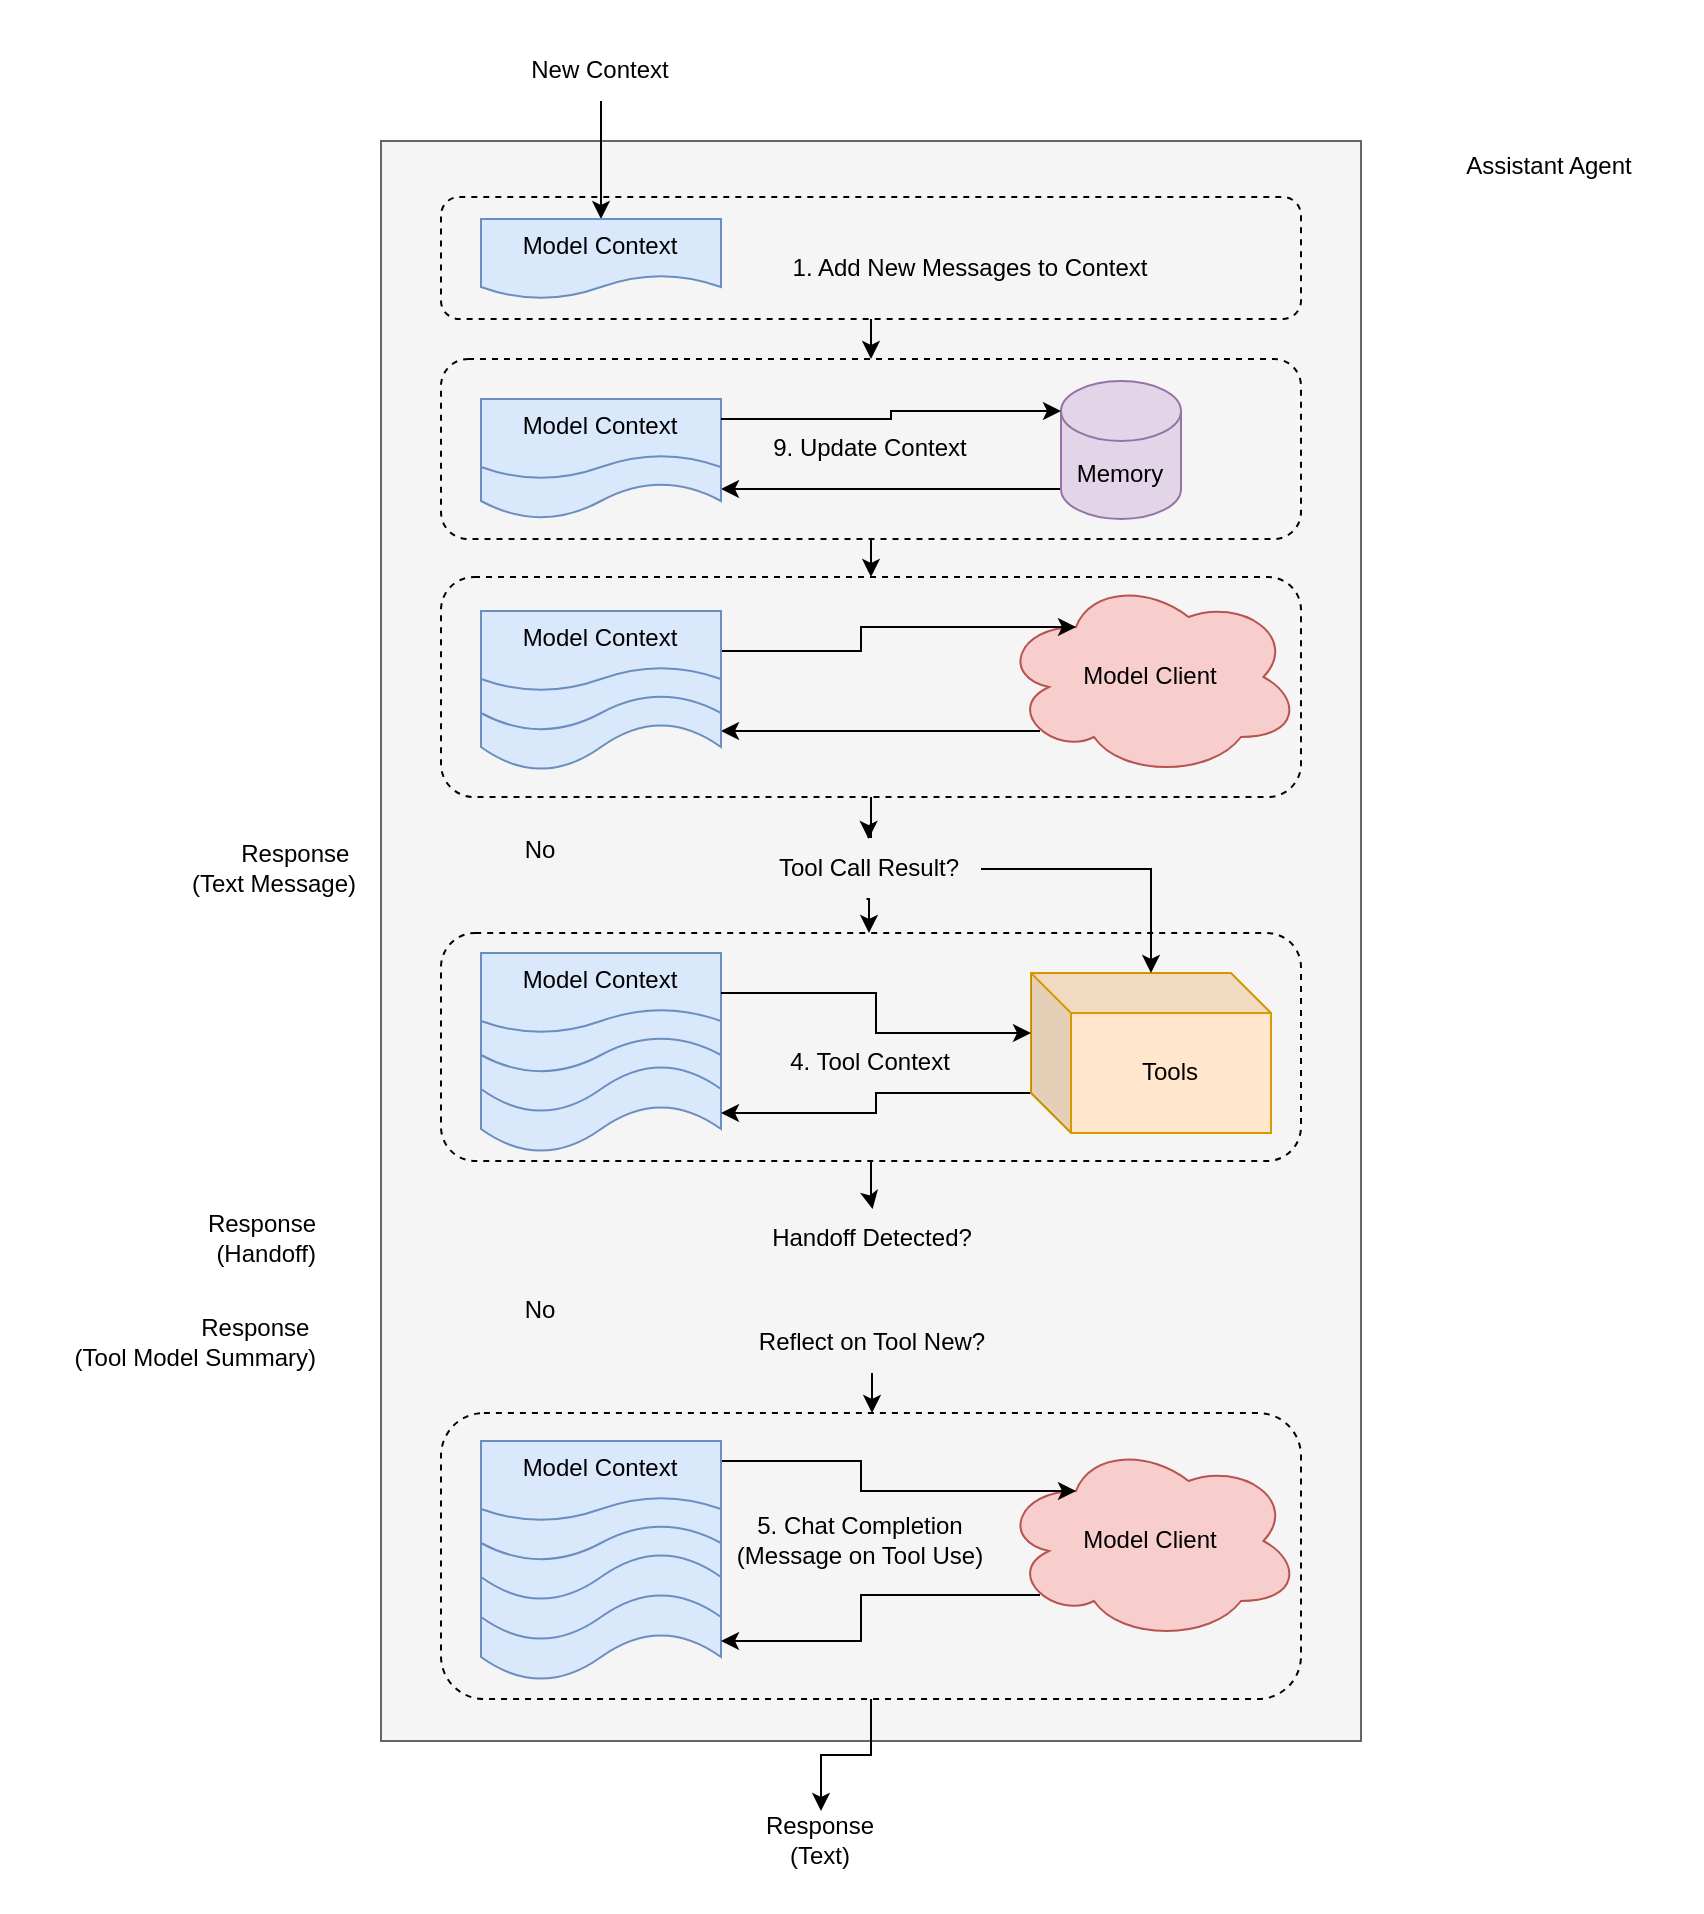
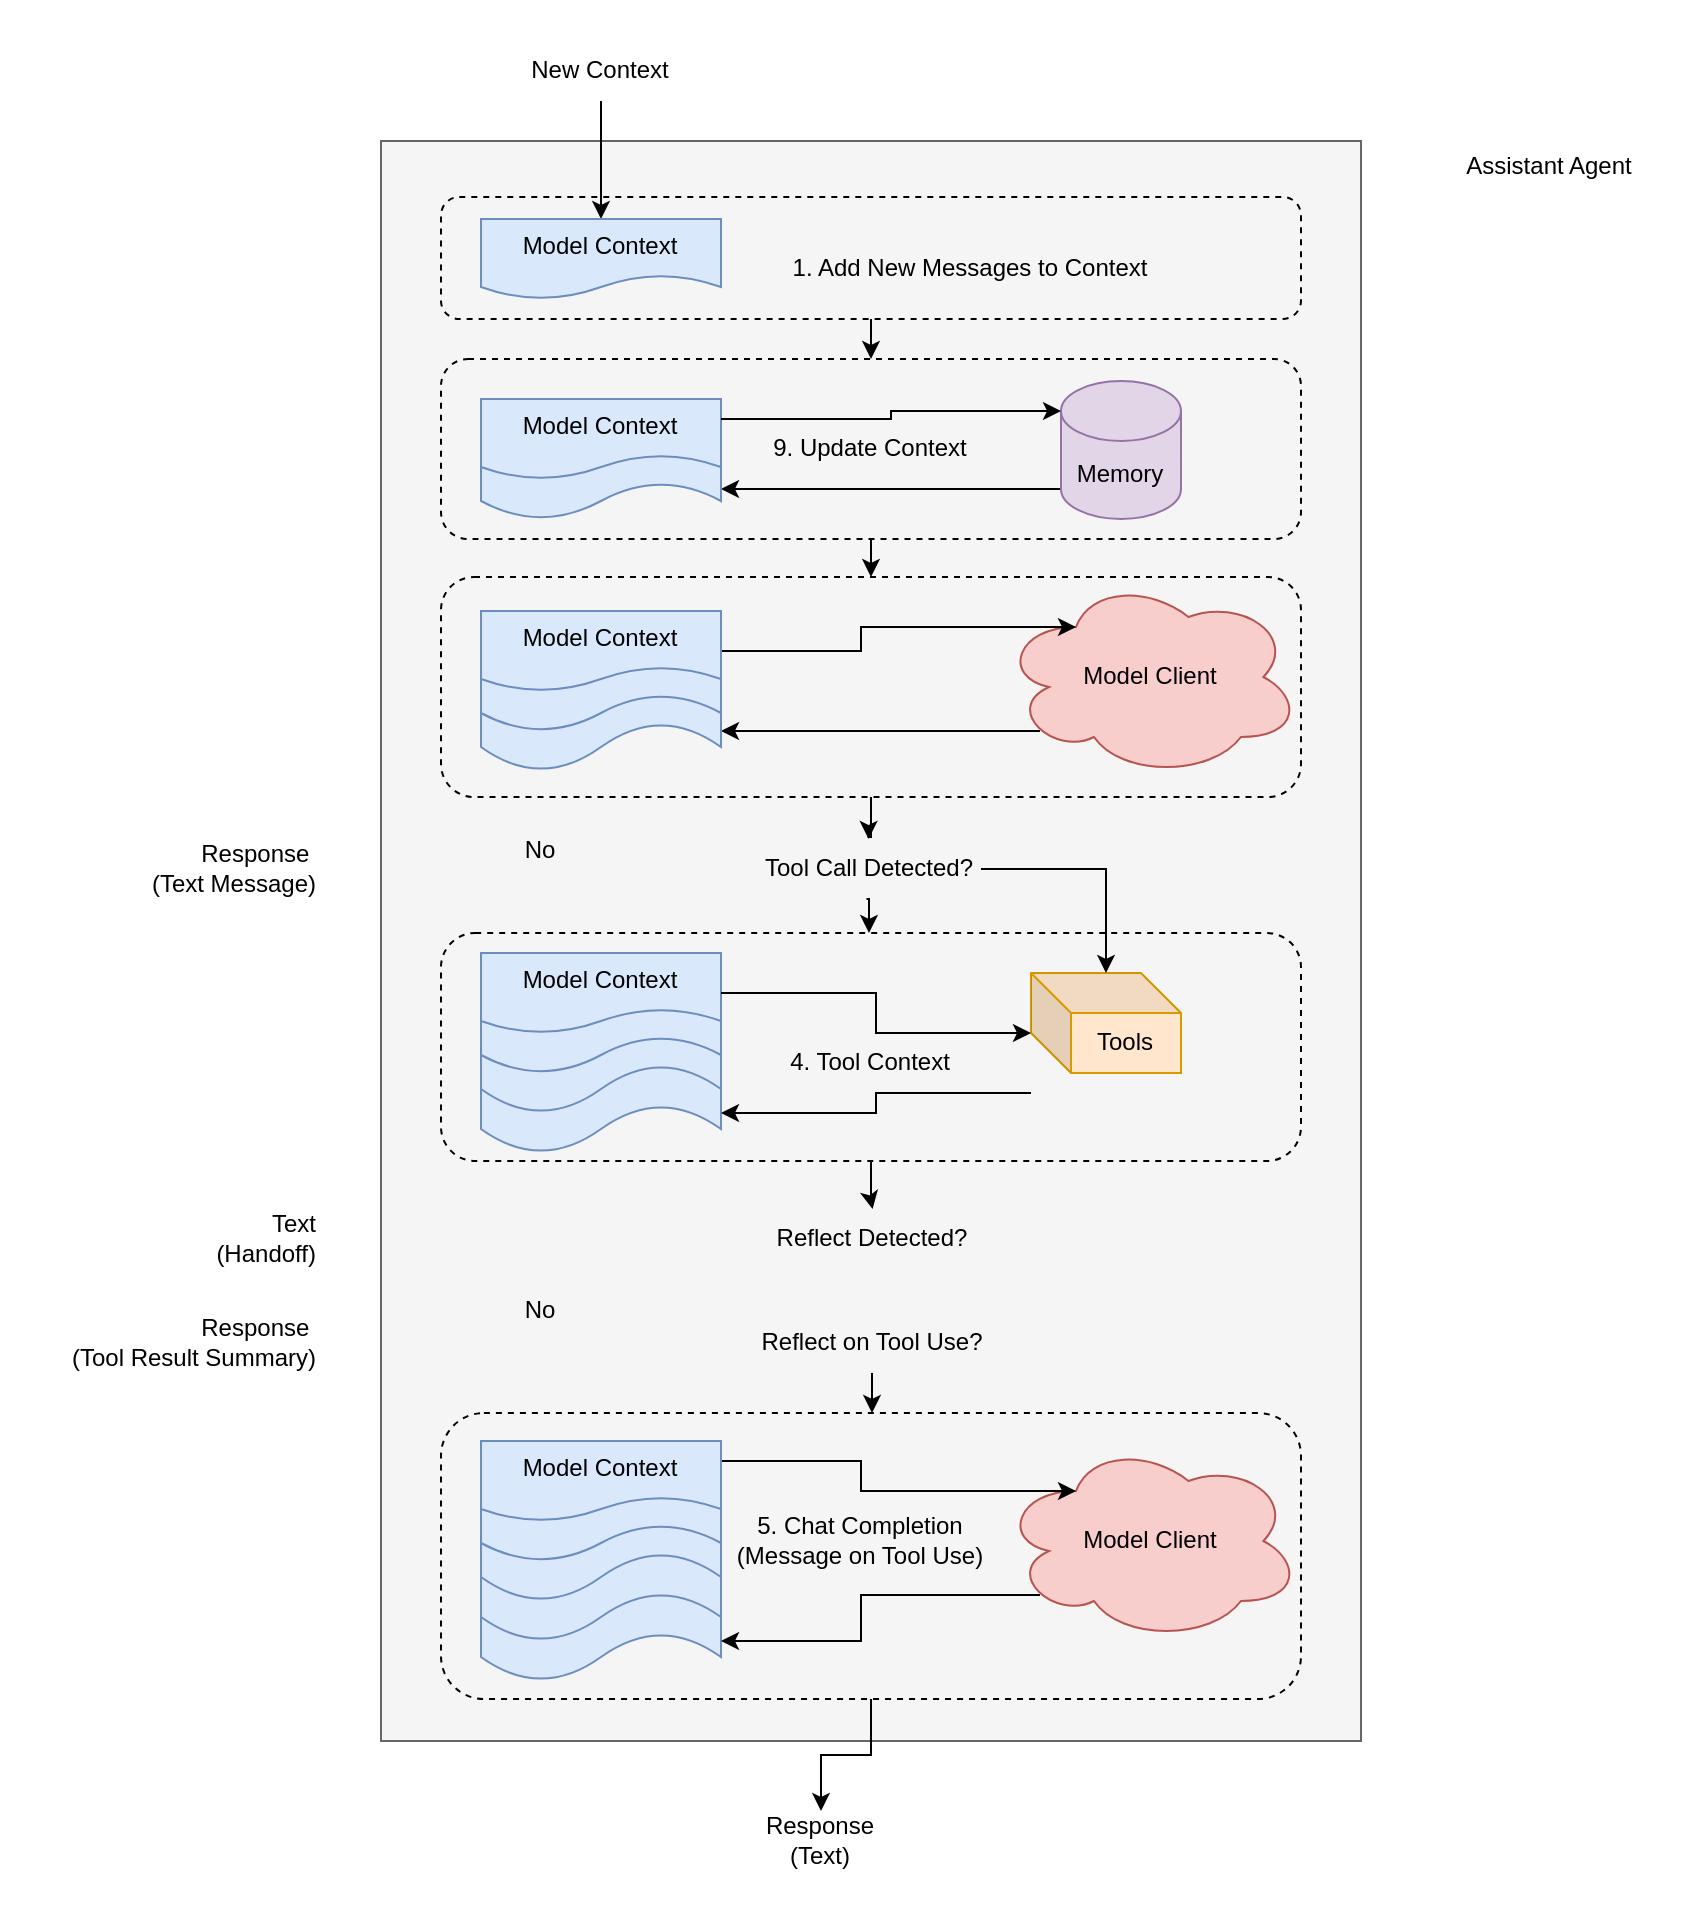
node "Response (Text Message)": moved (221, 869) -> (181, 869)
node "Tool Call Result?": label "Tool Call Result?" -> "Tool Call Detected?"
node "Tools": size 240x160 -> 150x100
node "Response (Handoff)": label "Response (Handoff)" -> "Text (Handoff)"
node "Handoff Detected?": label "Handoff Detected?" -> "Reflect Detected?"
node "Response (Tool Model Summary)": label "Response (Tool Model Summary)" -> "Response (Tool Result Summary)"
node "Reflect on Tool New?": label "Reflect on Tool New?" -> "Reflect on Tool Use?"
